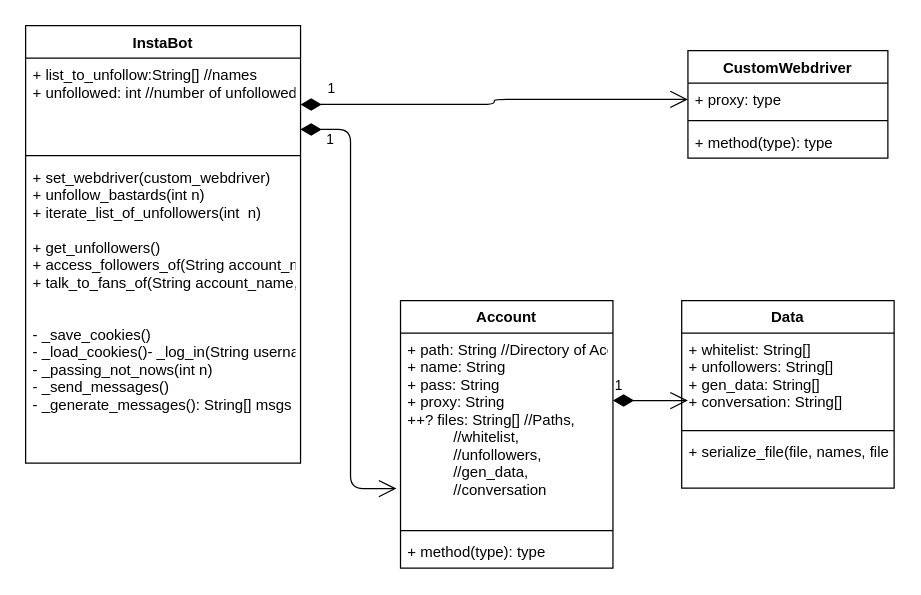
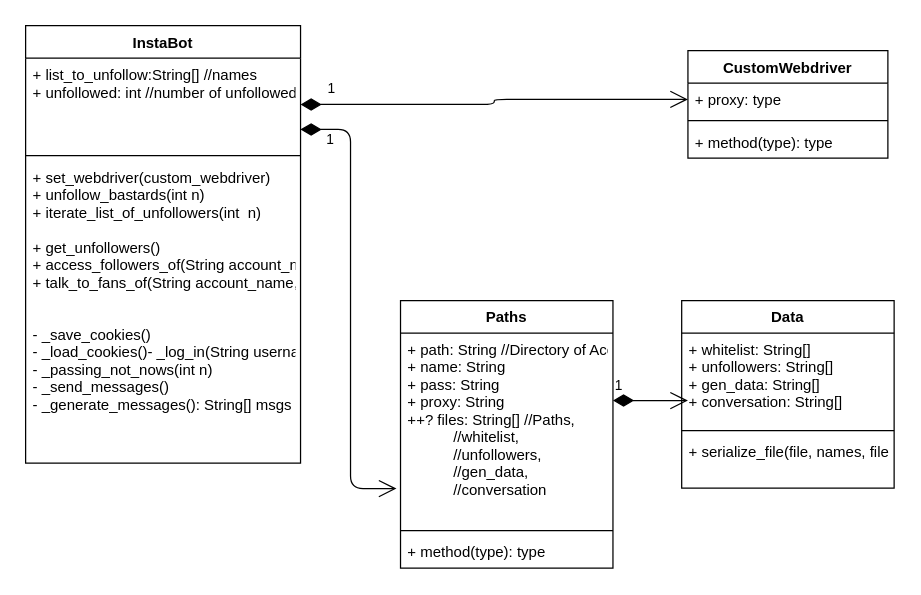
node "Account": label "Account" -> "Paths"
